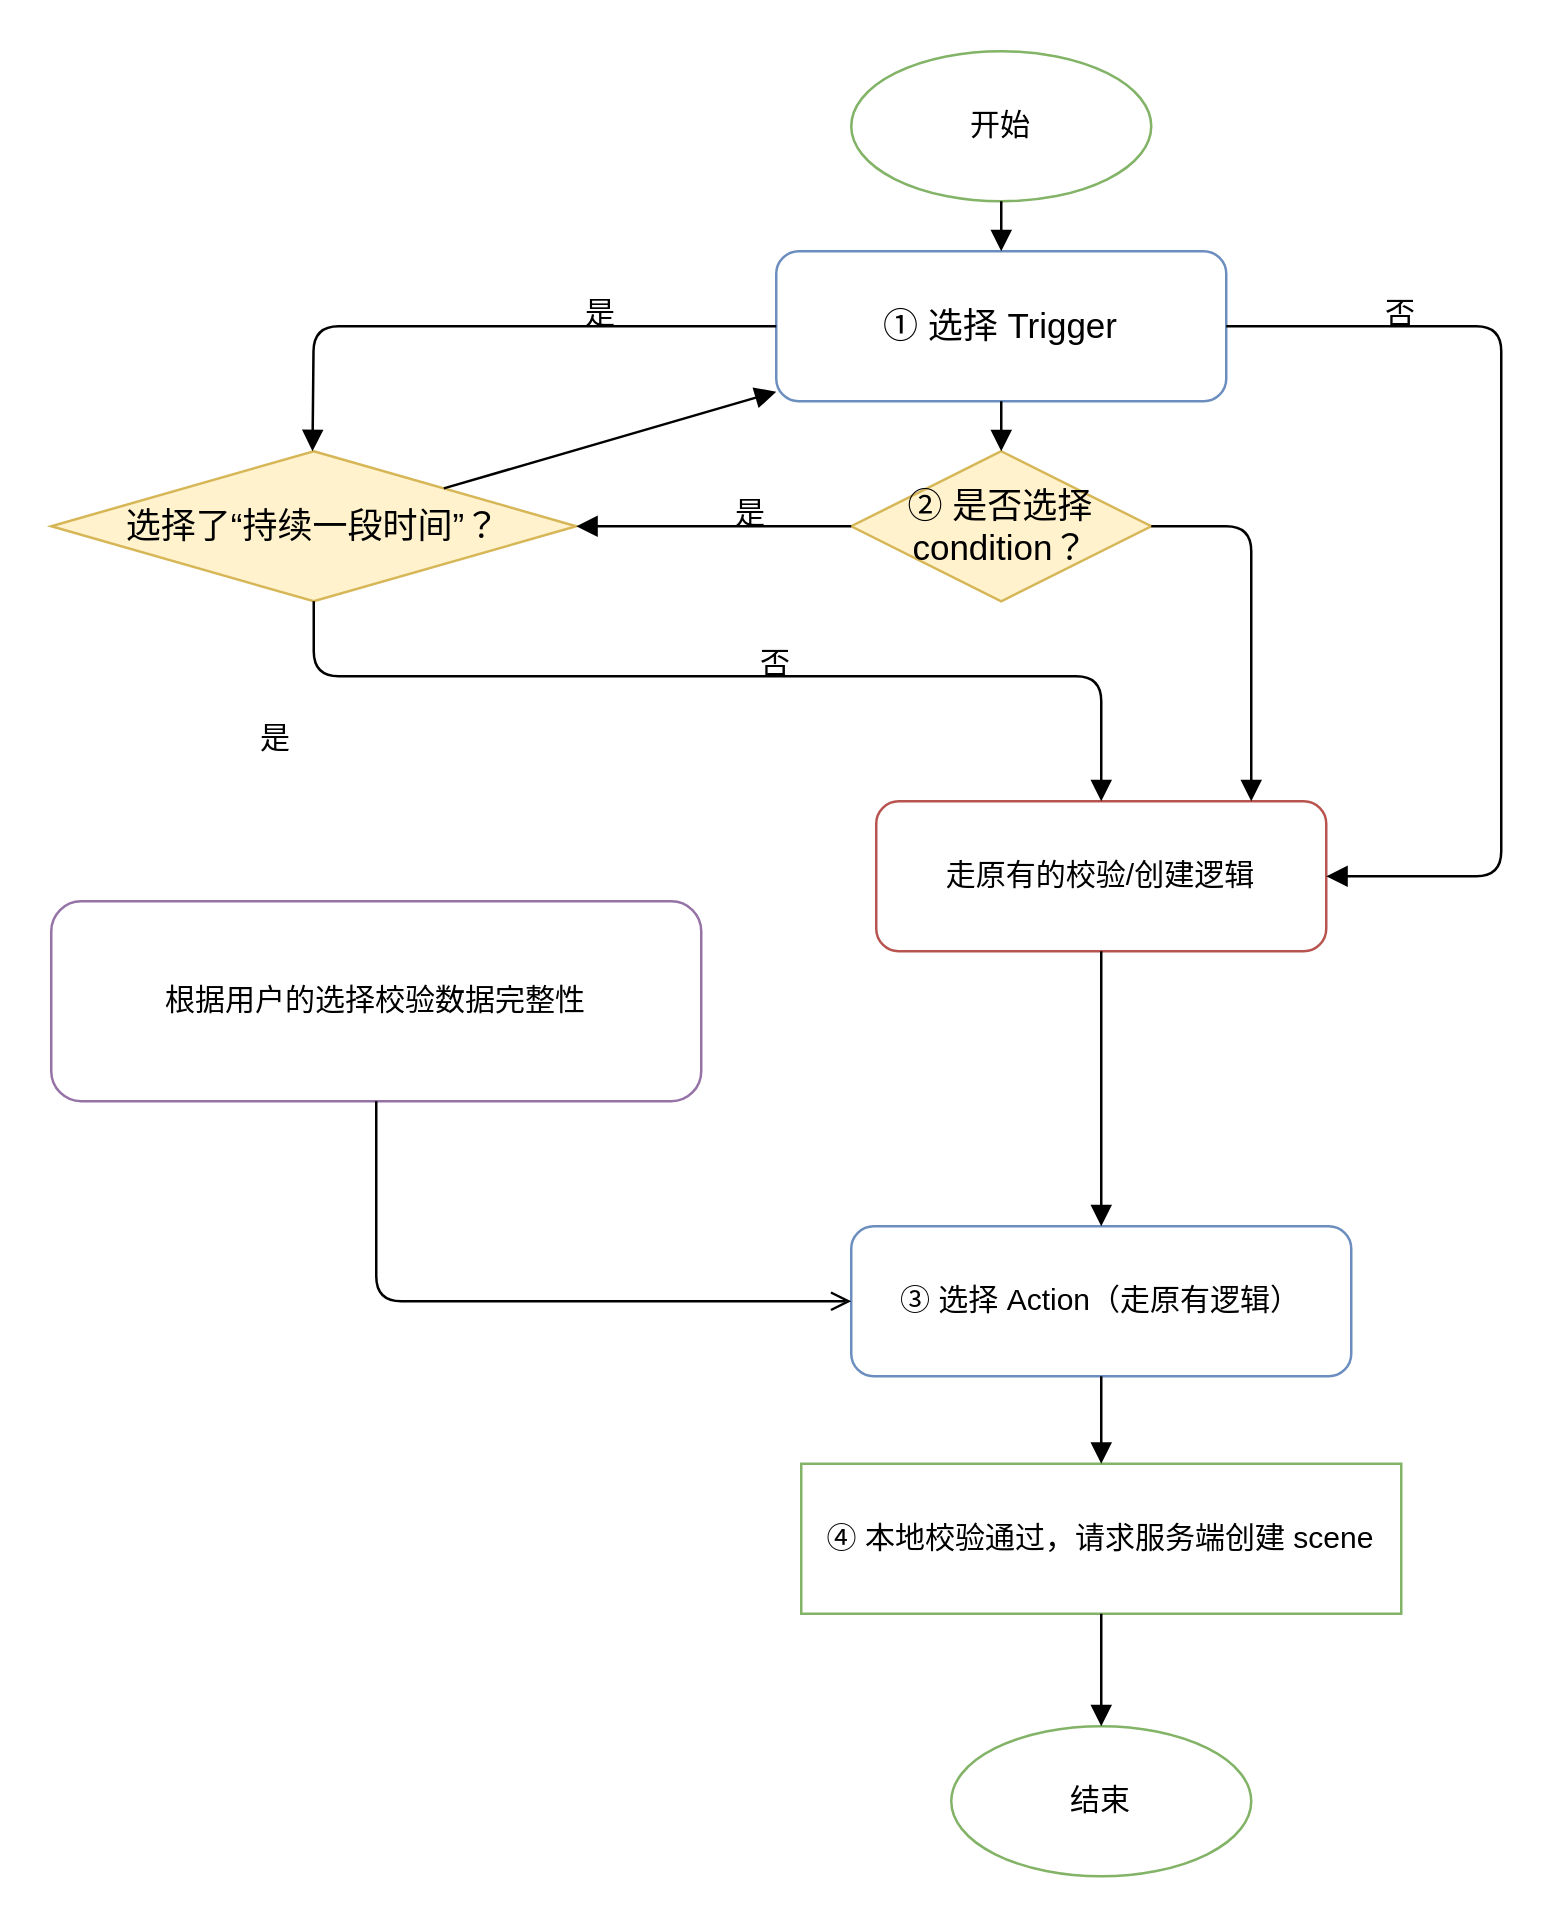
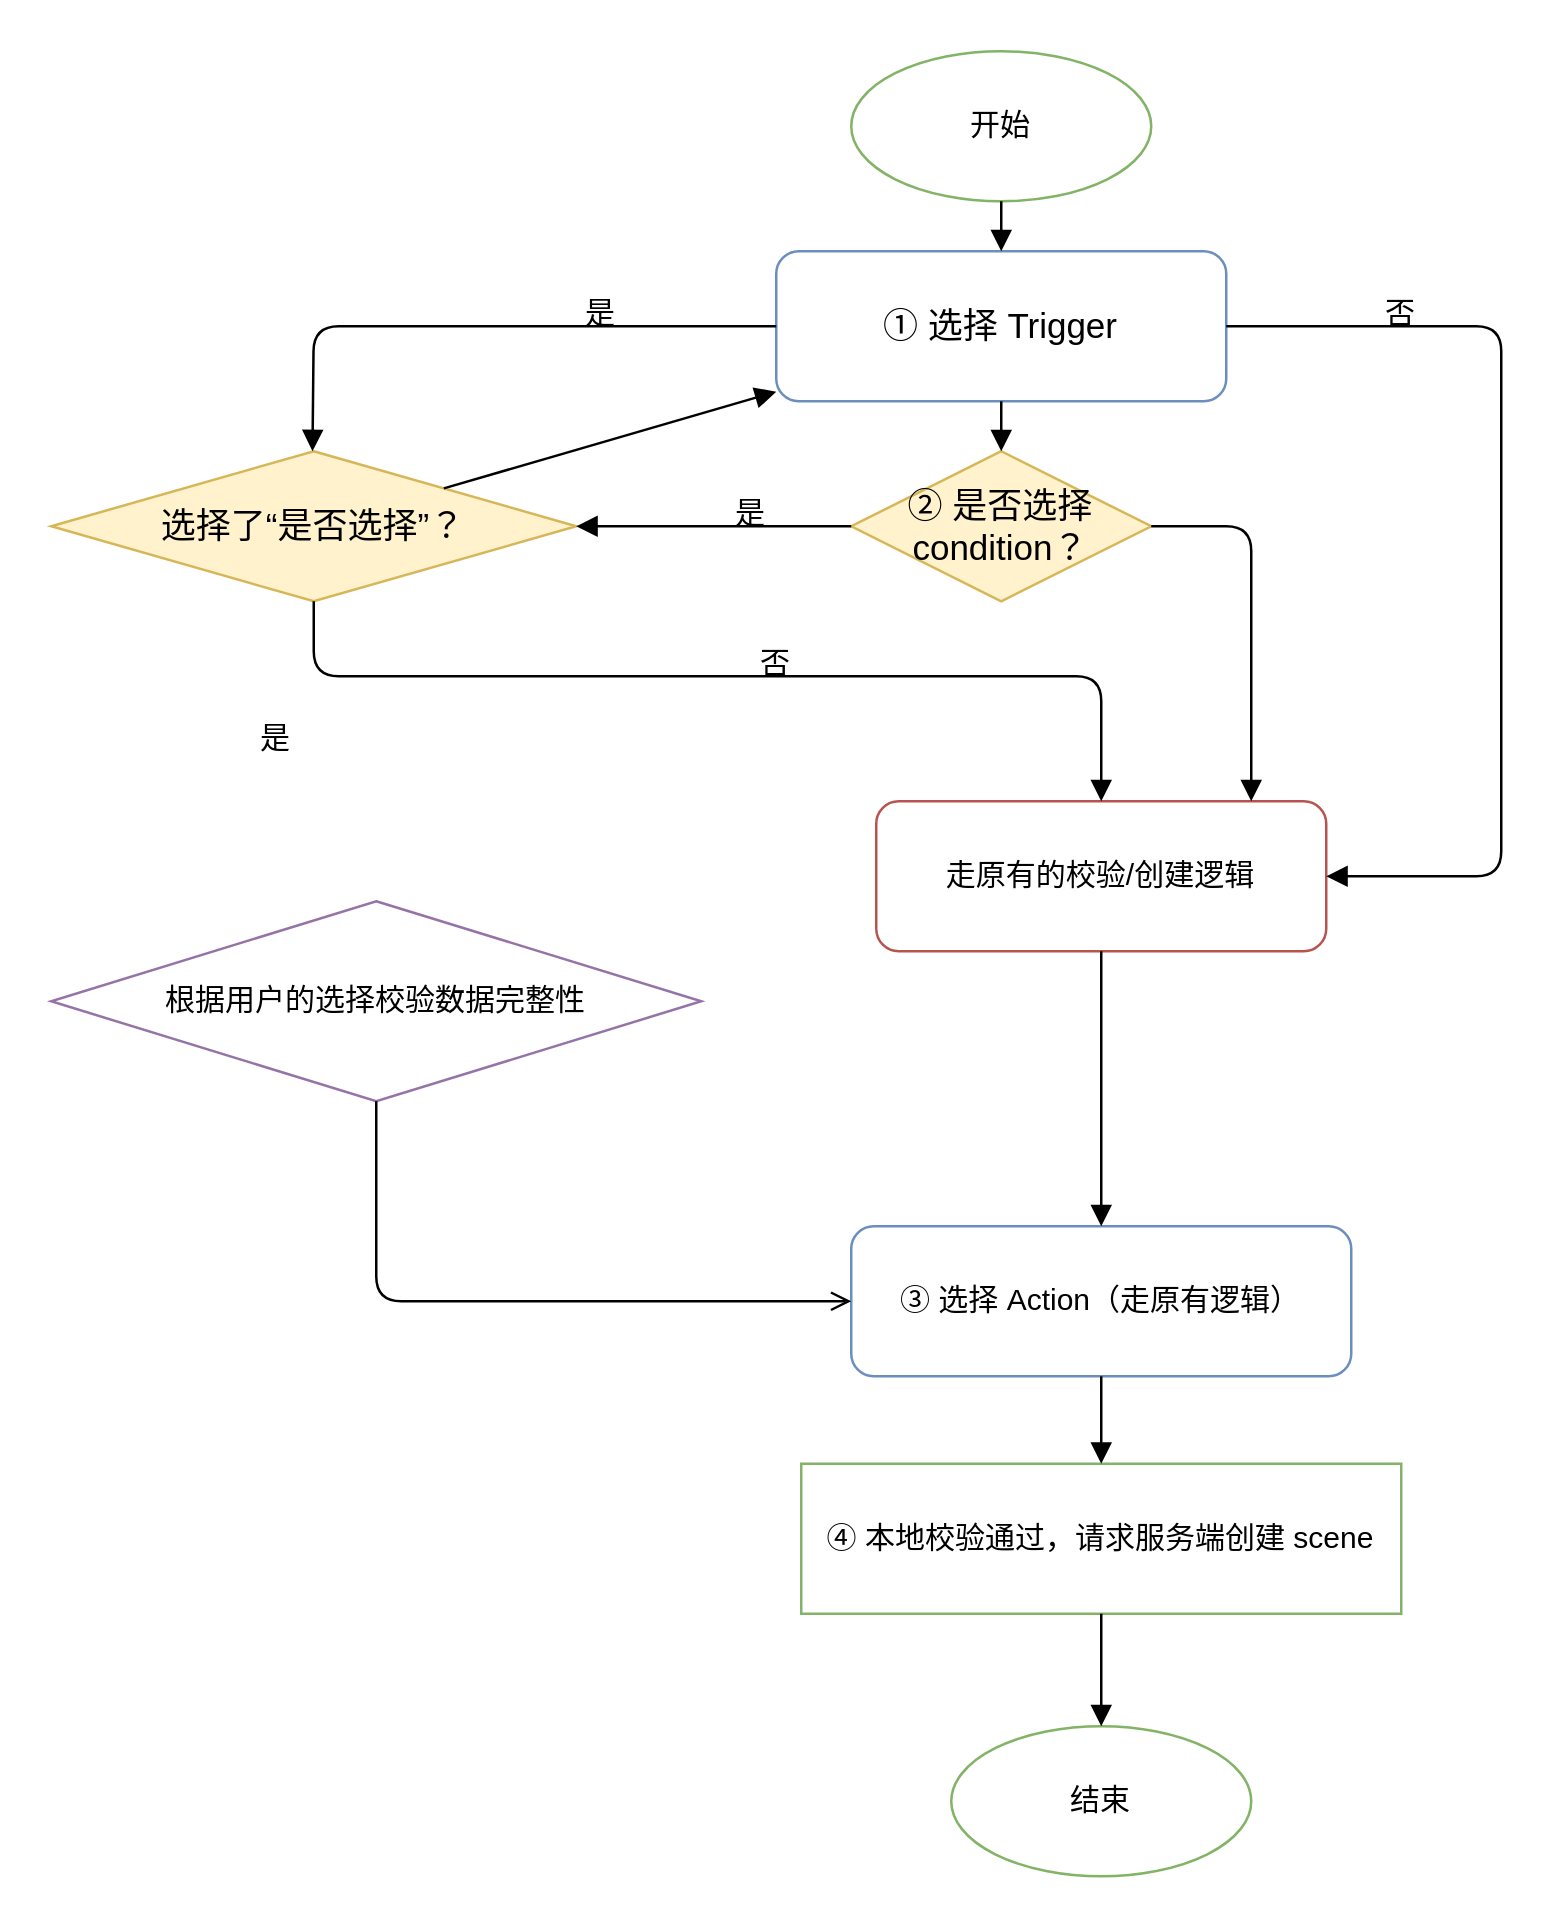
node "选择了“持续一段时间”？": label "选择了“持续一段时间”？" -> "选择了“是否选择”？"
node "根据用户的选择校验数据完整性": shape rounded rectangle -> diamond
